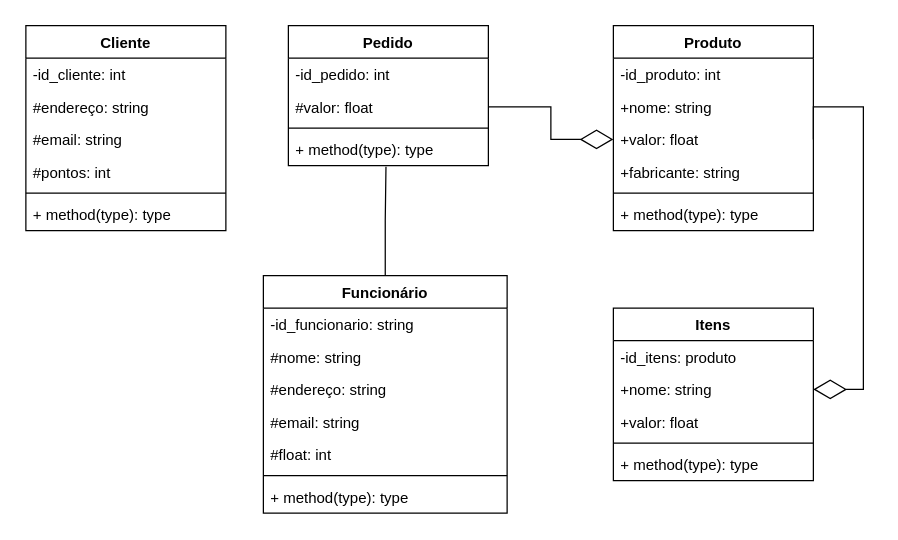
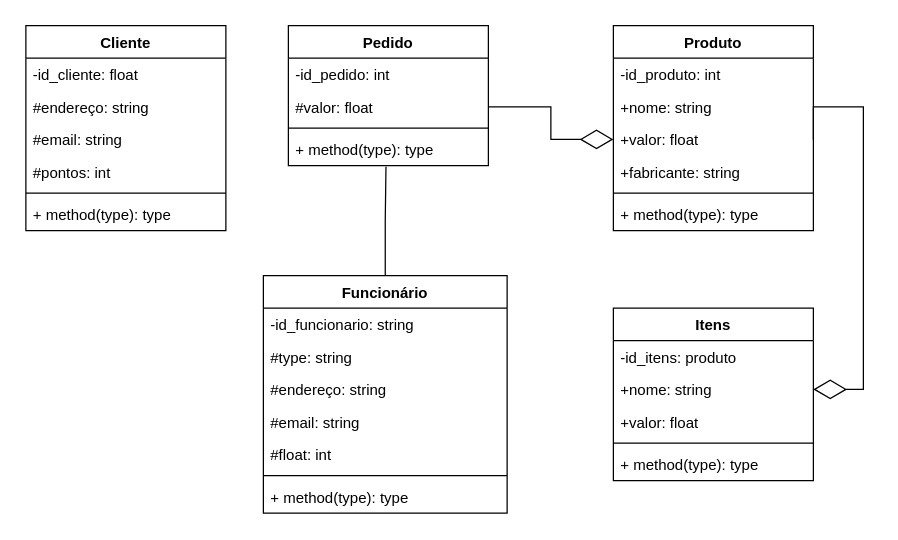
node "-id_cliente: int": label "-id_cliente: int" -> "-id_cliente: float"
node "#nome: string": label "#nome: string" -> "#type: string"
